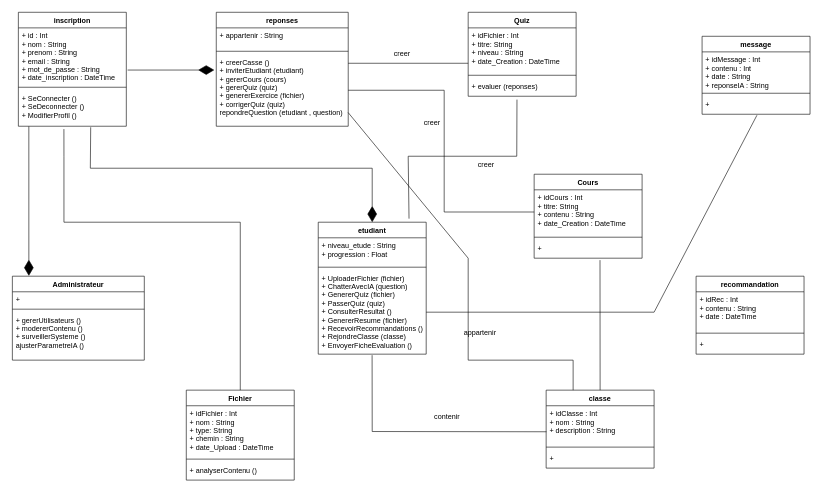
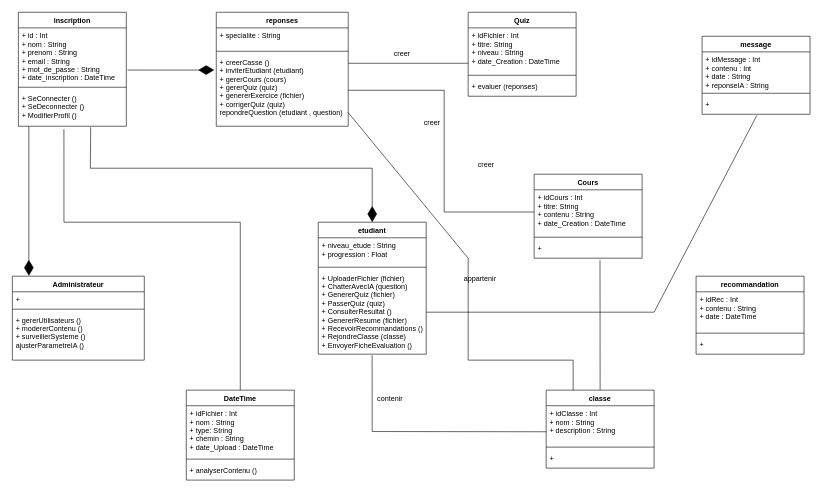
node "+ appartenir : String": label "+ appartenir : String" -> "+ specialite : String"
edge "+ evaluer (reponses)" -- "etudiant": removed
node "appartenir": moved (480, 333) -> (480, 279)
node "Fichier": label "Fichier" -> "DateTime"
node "contenir": moved (447, 417) -> (390, 399)
